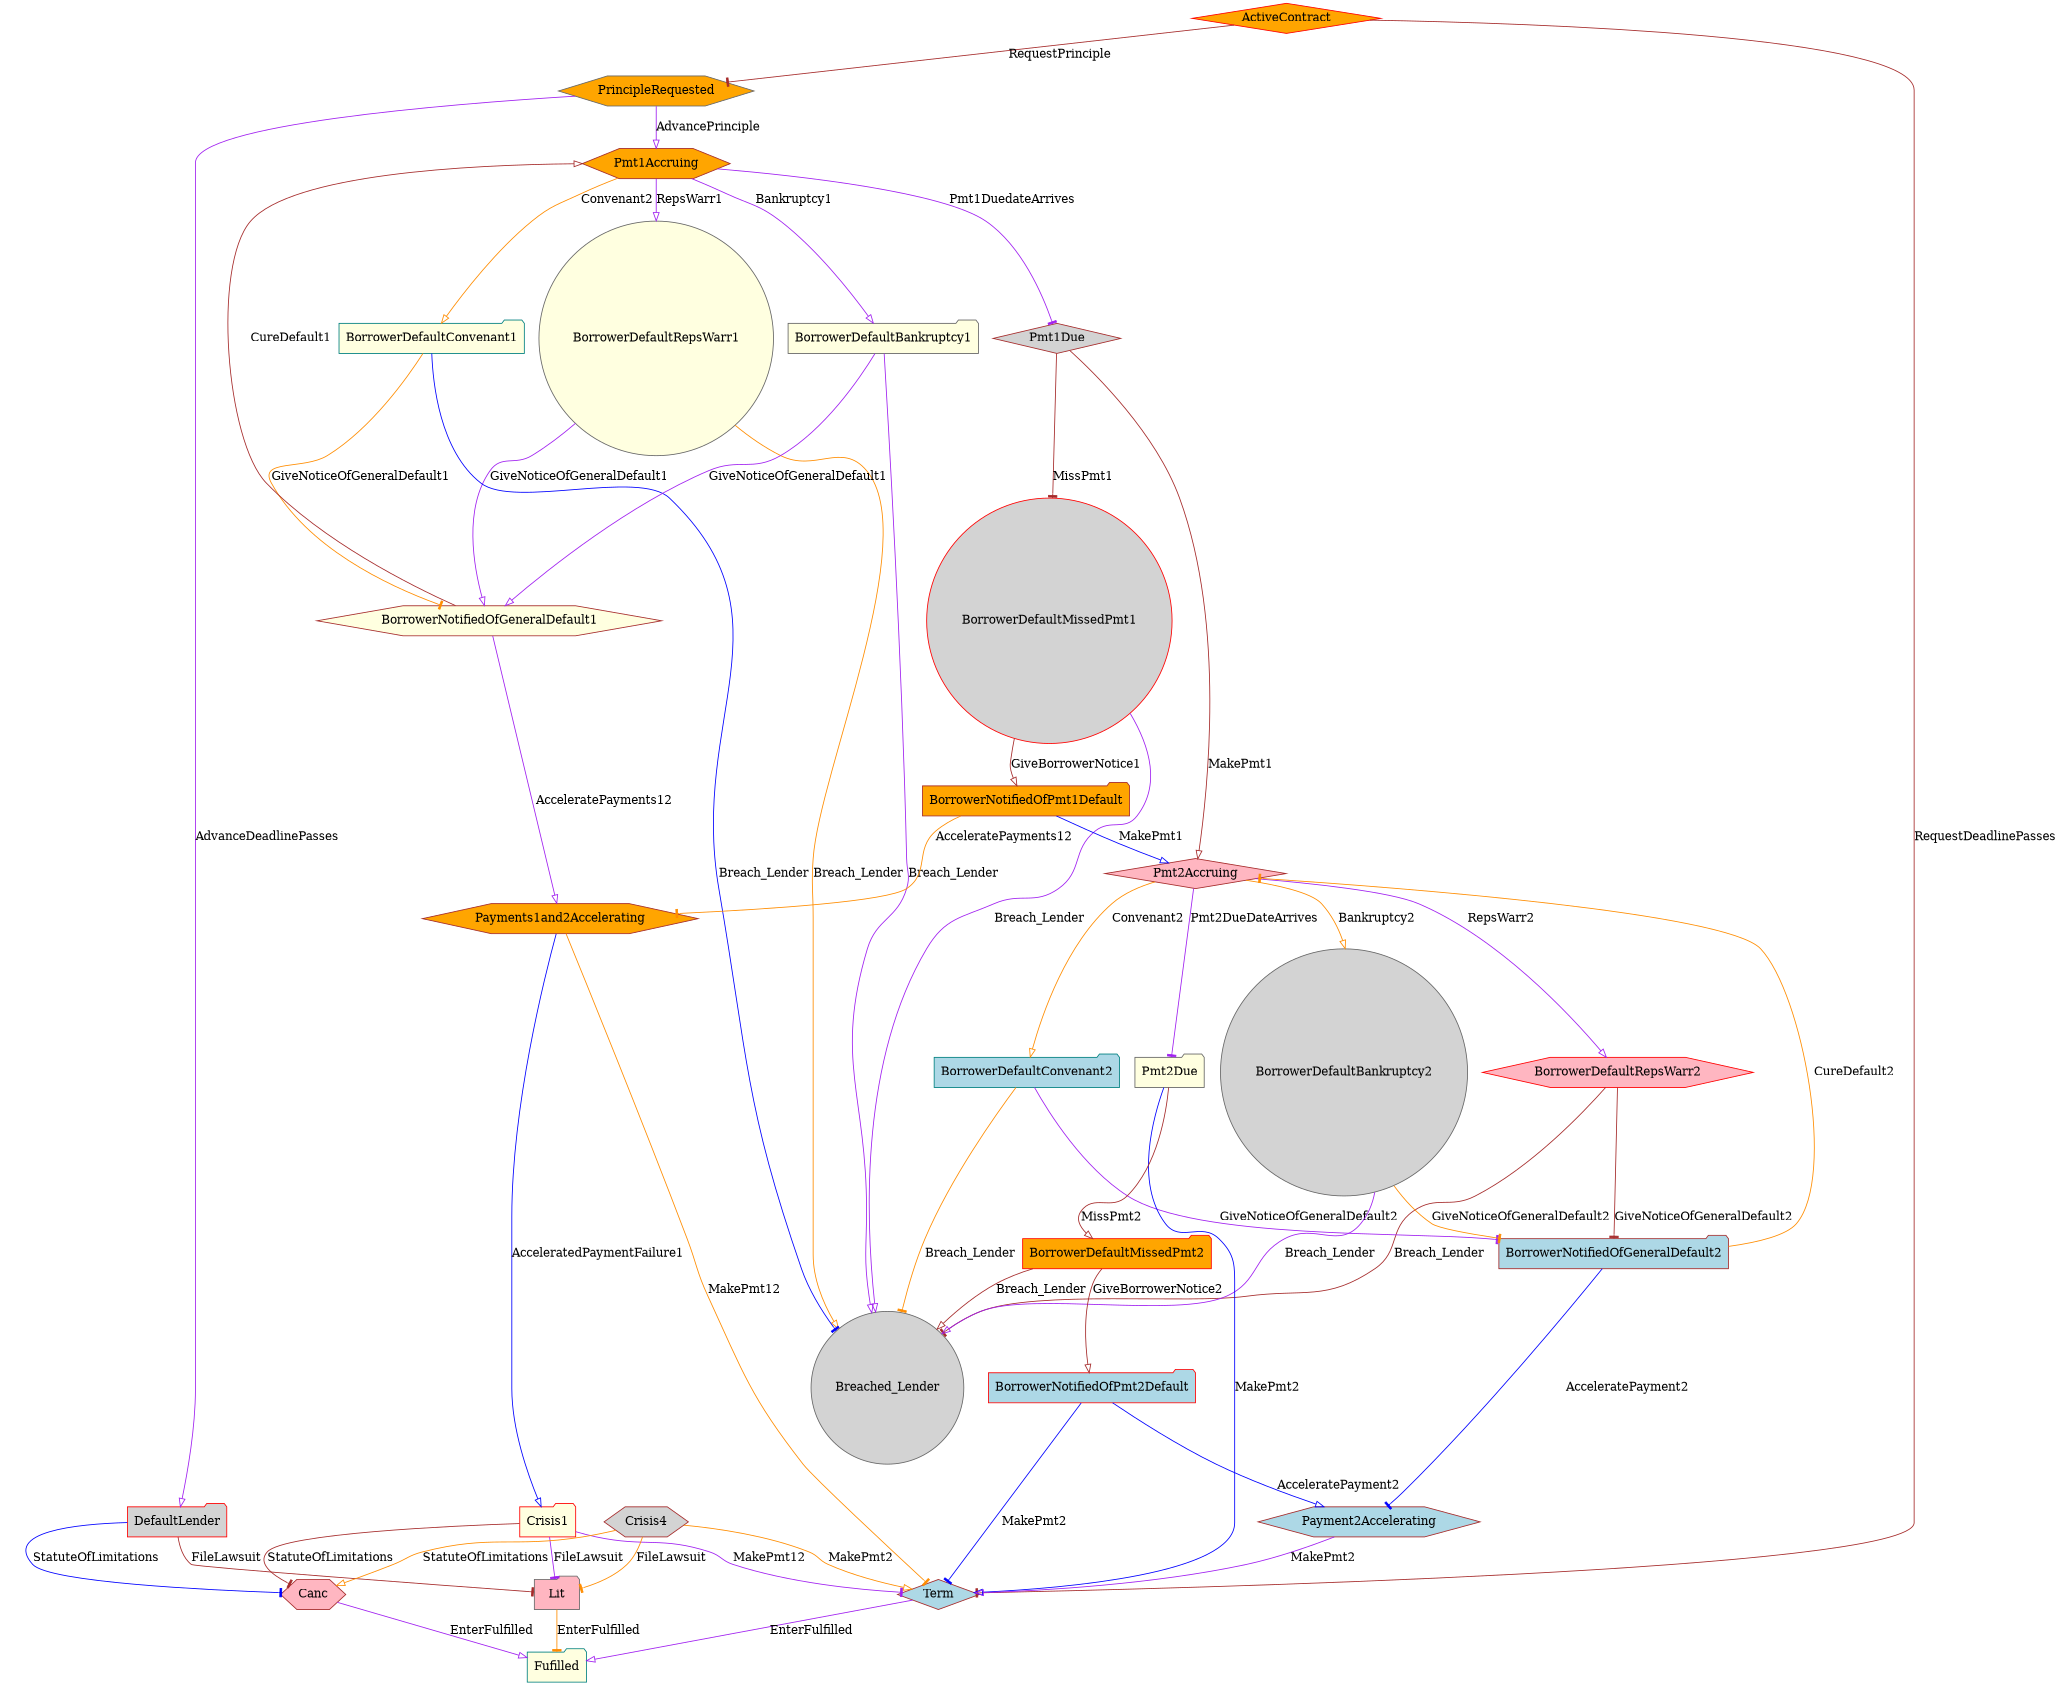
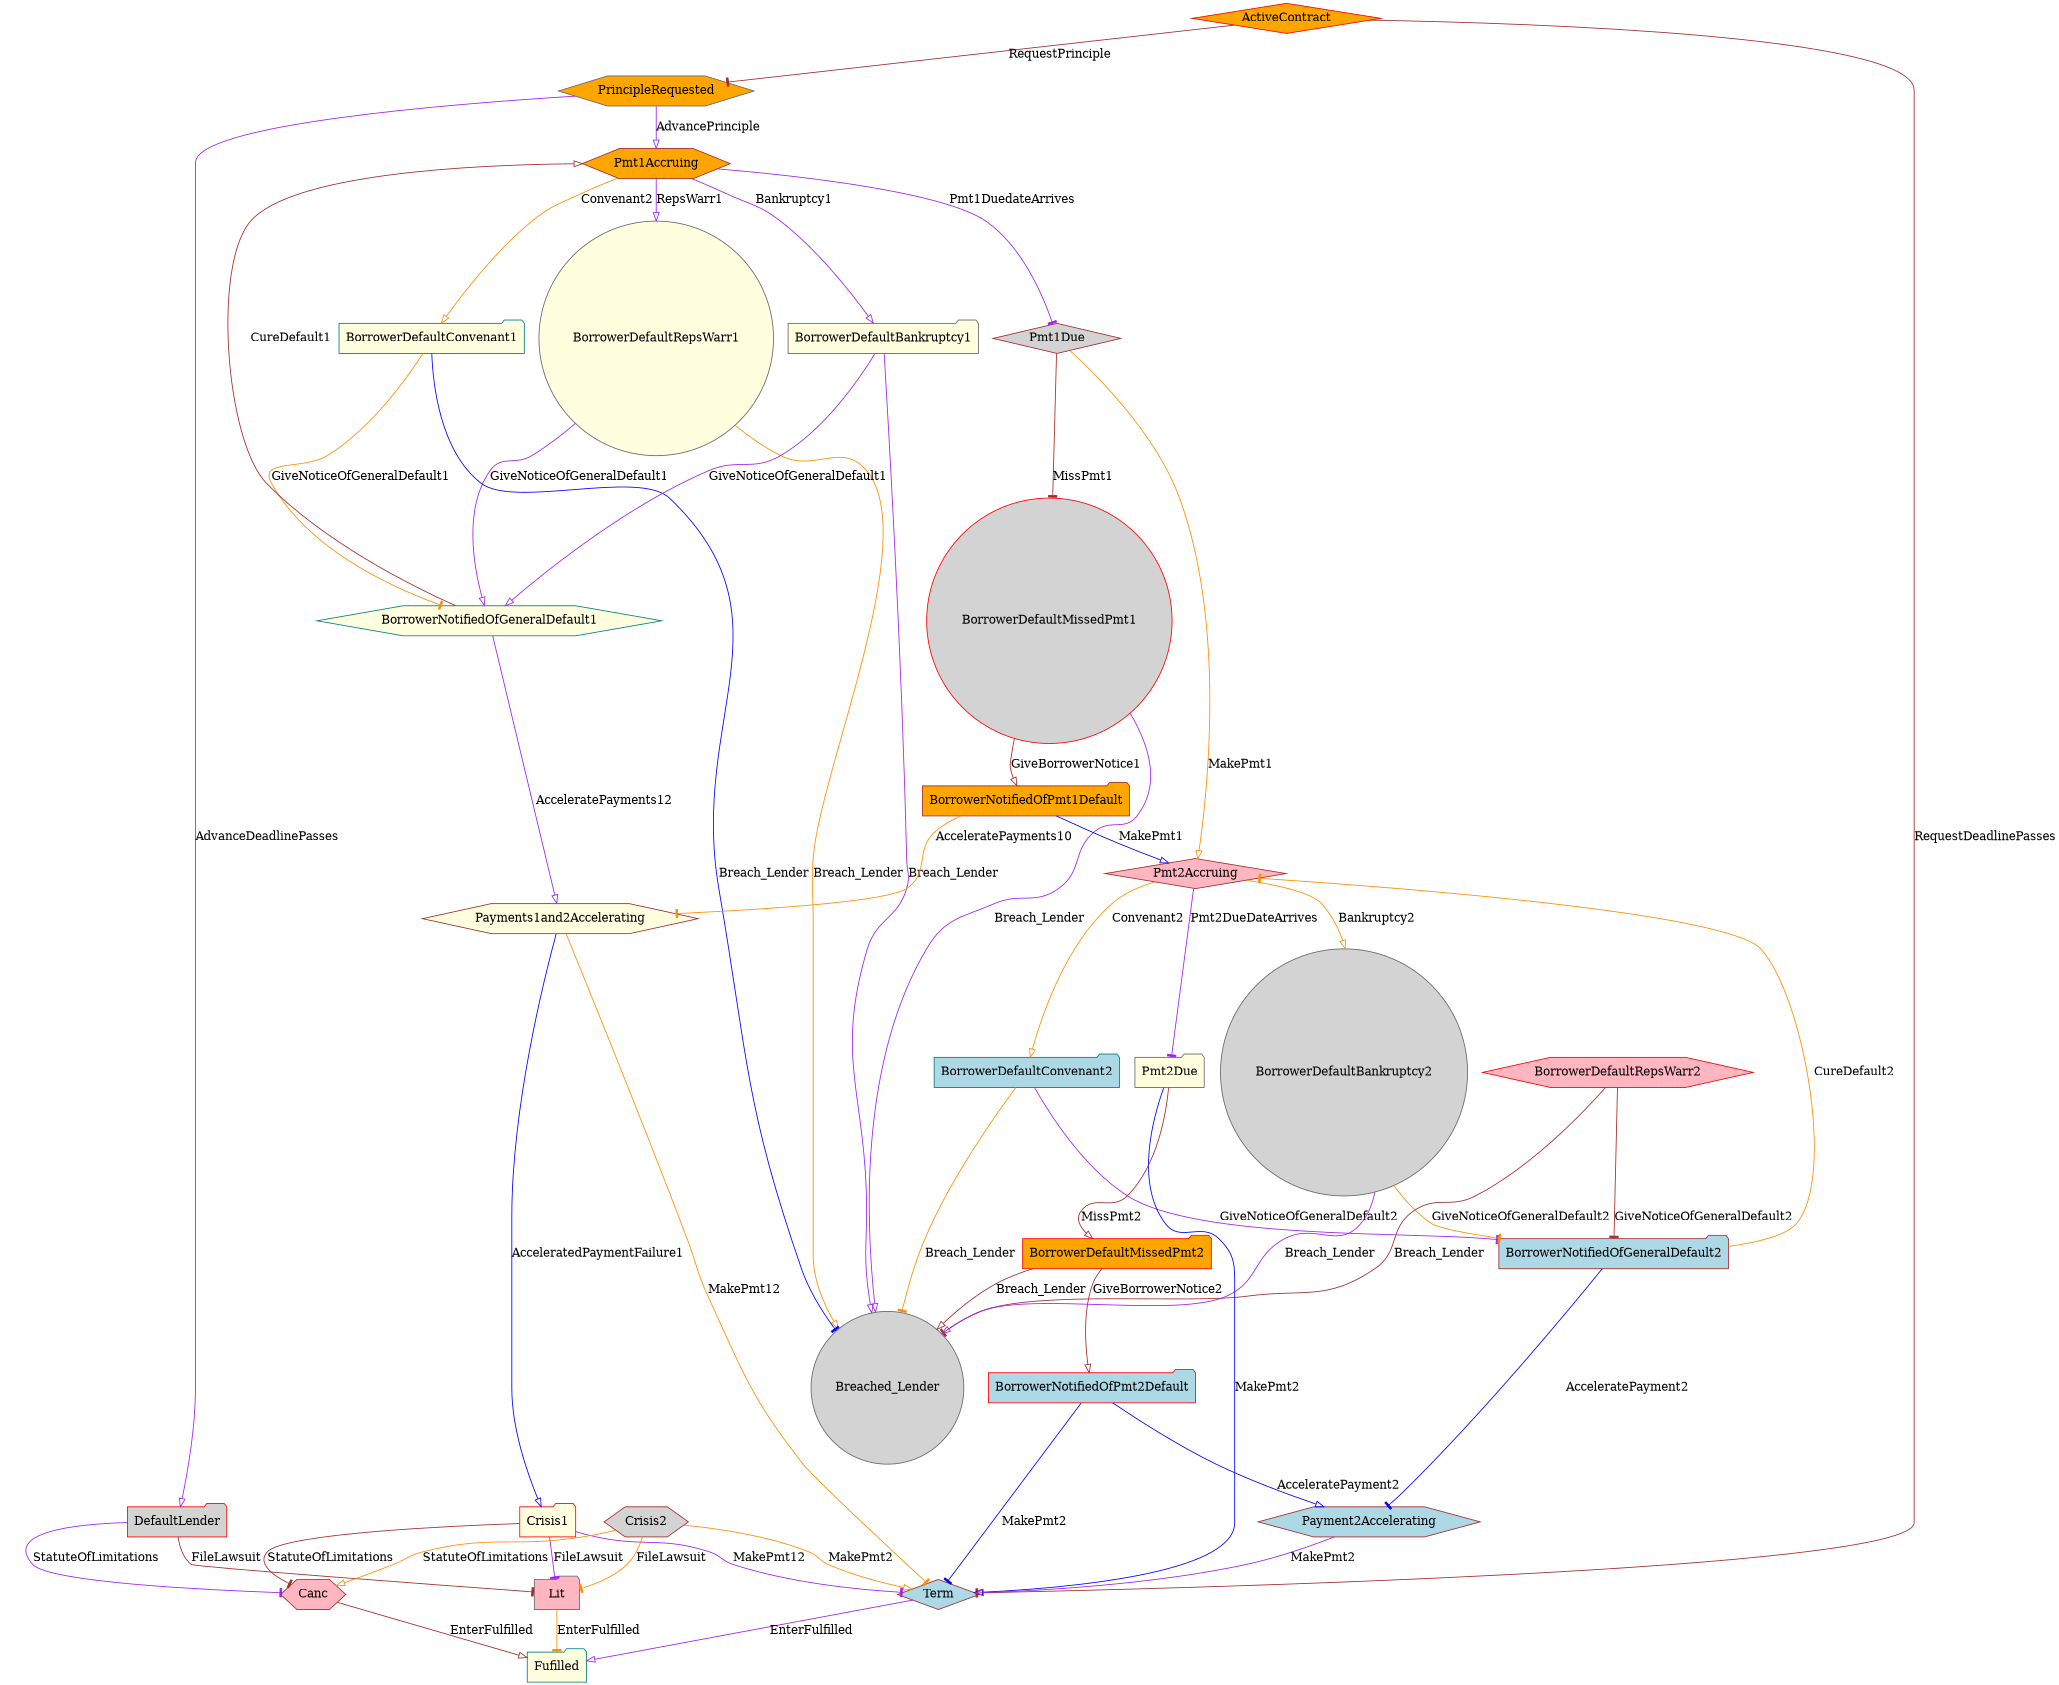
edge "Pmt1Due" -> "Pmt2Accruing": color brown -> darkorange
node "BorrowerNotifiedOfGeneralDefault1": color brown -> teal
edge "BorrowerNotifiedOfPmt1Default" -> "Payments1and2Accelerating": label "AcceleratePayments12" -> "AcceleratePayments10"
node "Payments1and2Accelerating": fillcolor orange -> lightyellow
edge "Pmt2Accruing" -> "BorrowerDefaultRepsWarr2": removed, label "RepsWarr2"
node "Crisis4": label "Crisis4" -> "Crisis2"
edge "DefaultLender" -> "Canc": color blue -> purple
edge "Canc" -> "Fufilled": color purple -> brown
